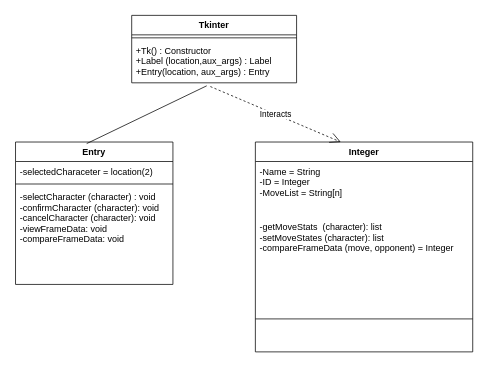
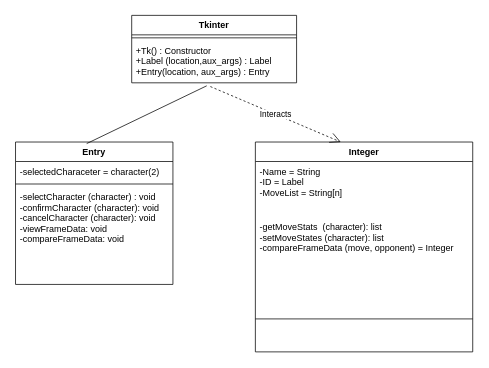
node "-selectedCharaceter = location(2)": label "-selectedCharaceter = location(2)" -> "-selectedCharaceter = character(2)"
node "-Name = String -ID = Integer -MoveList = String[n]": label "-Name = String -ID = Integer -MoveList = String[n]" -> "-Name = String -ID = Label -MoveList = String[n]"
